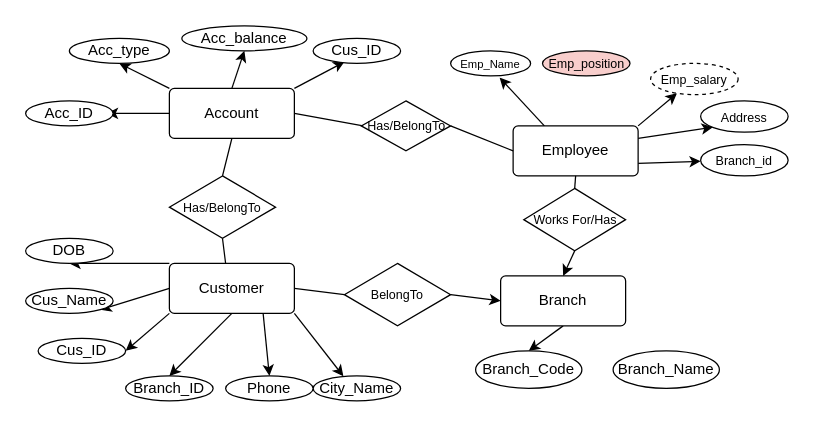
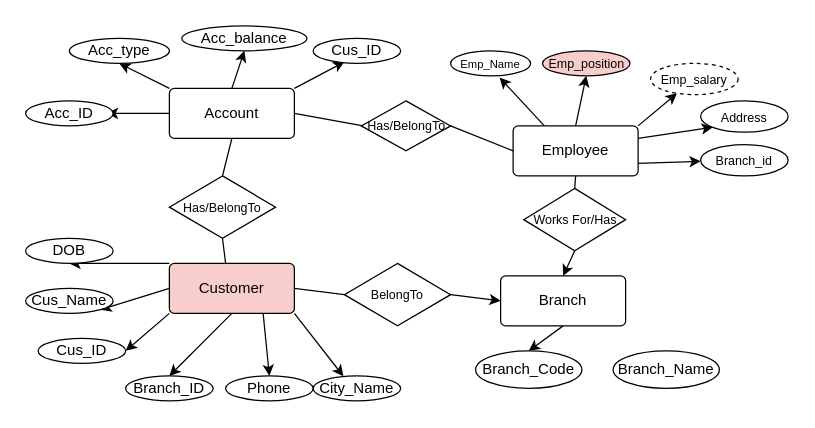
edge "Employee" -> "Emp_position": added
node "Customer": fillcolor #ffffff -> #f8cecc
